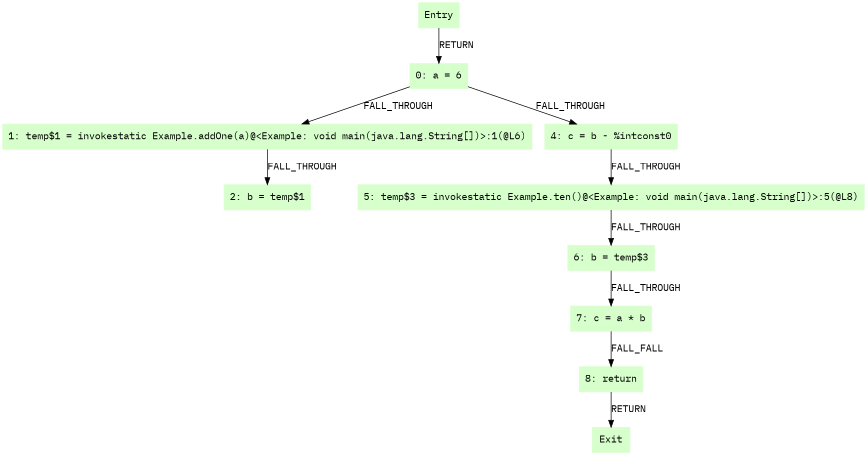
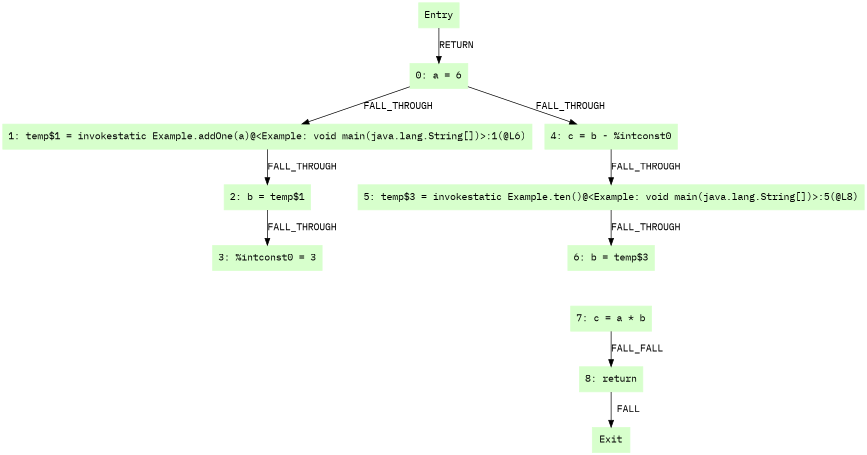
node "3: %intconst0 = 3": added
edge "6: b = temp$3" -> "7: c = a * b": removed, label "FALL_THROUGH"
edge "8: return" -> "Exit": label "RETURN" -> "FALL"
